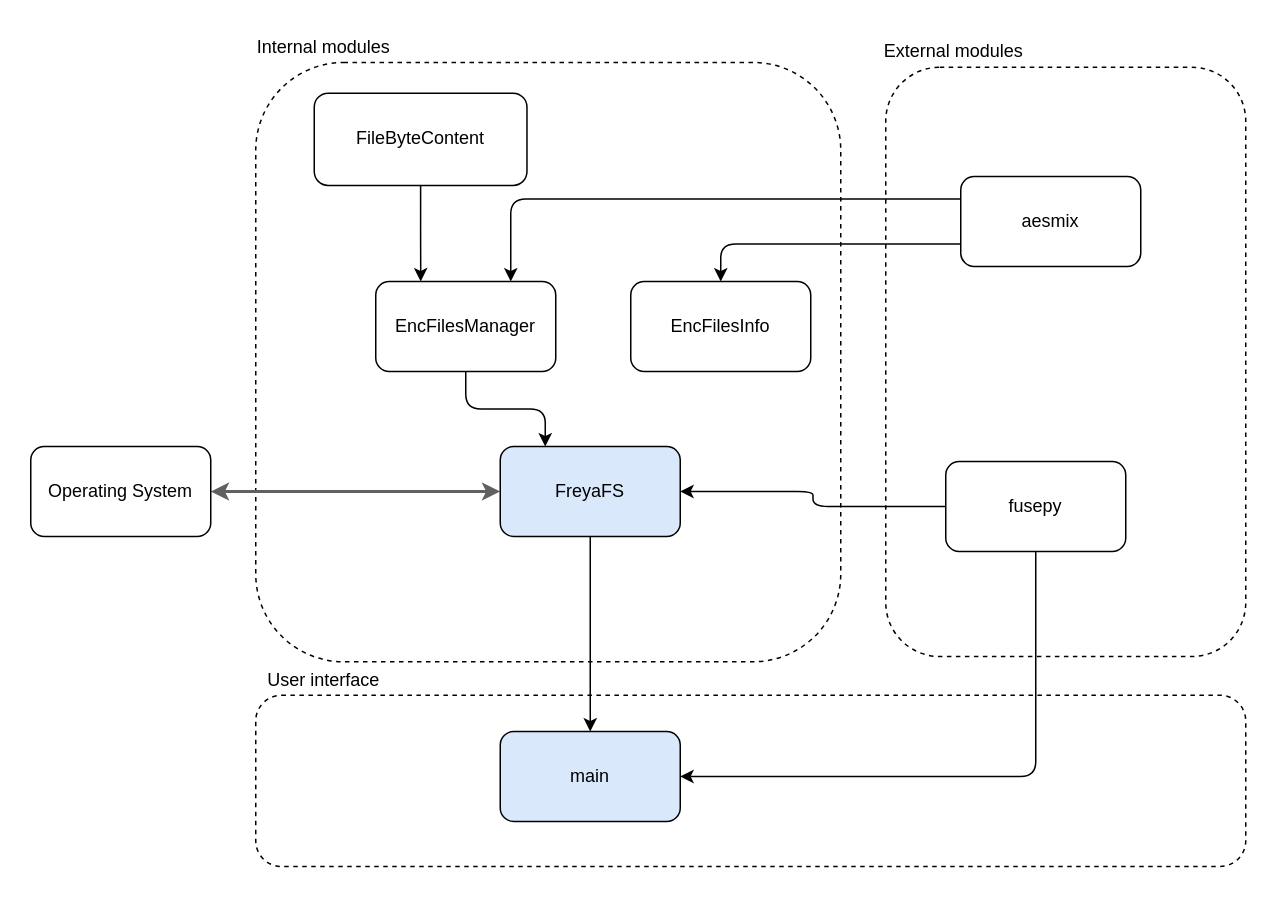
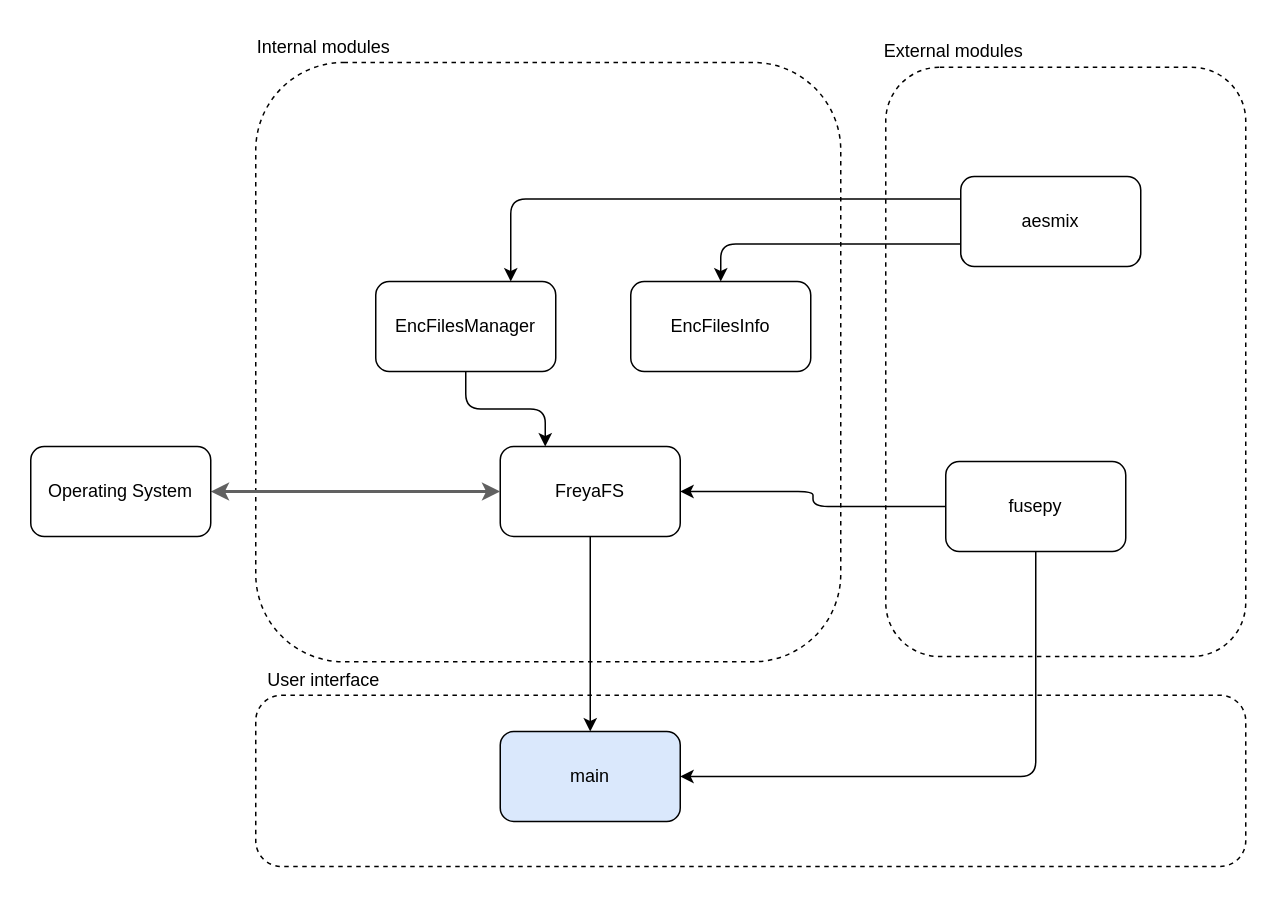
node "FileByteContent": removed
edge "FileByteContent" -> "EncFilesManager": removed
node "FreyaFS": fillcolor #dae8fc -> #ffffff
